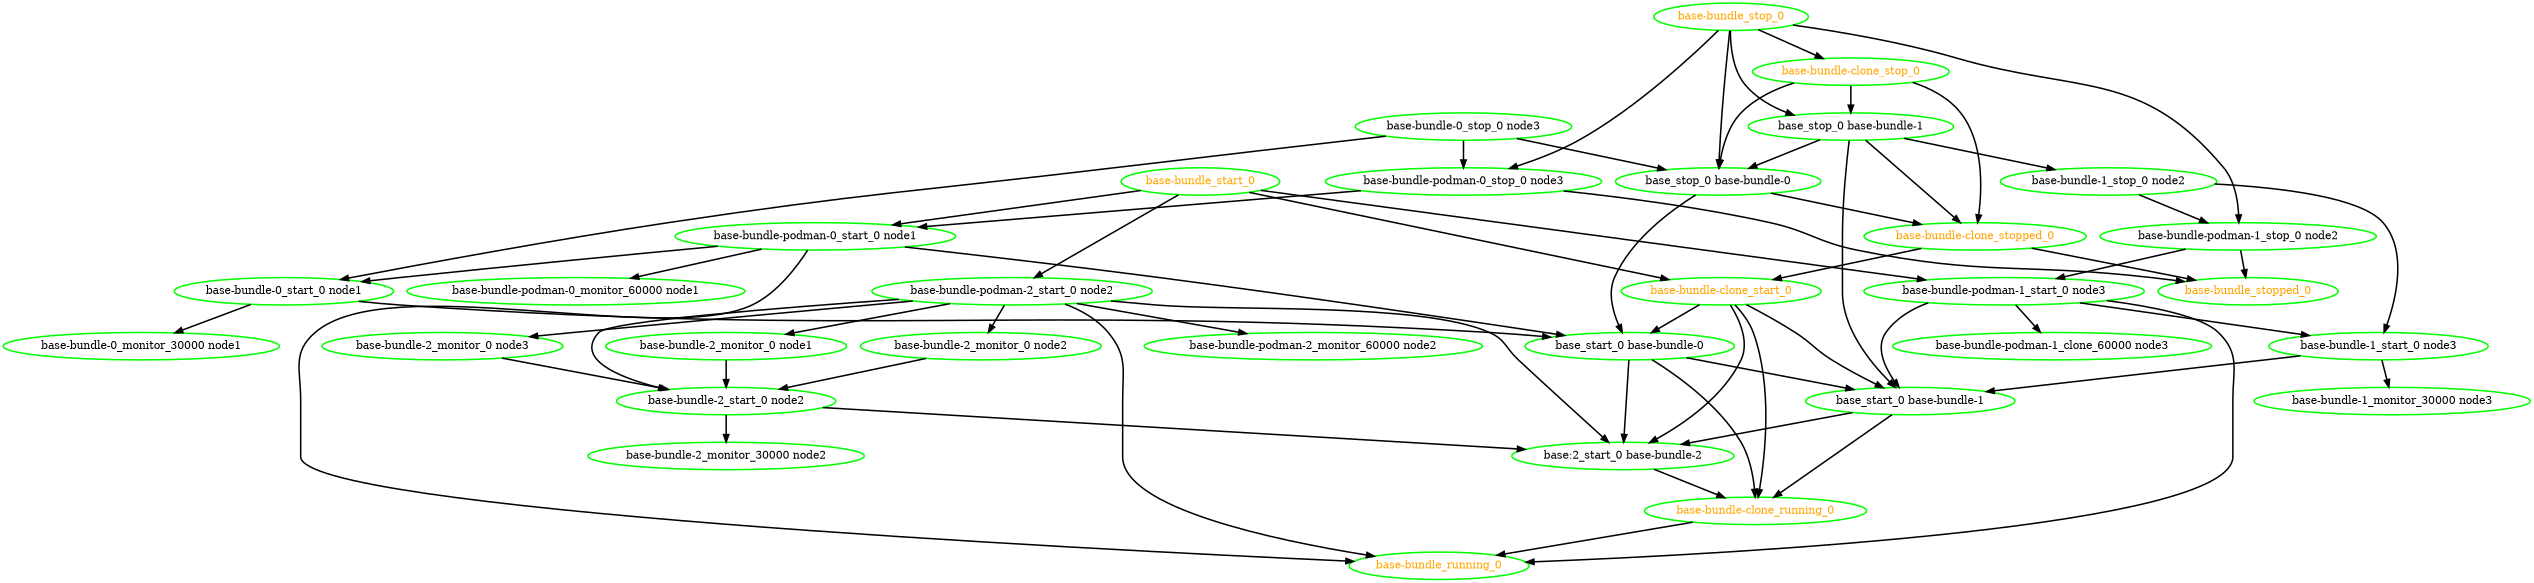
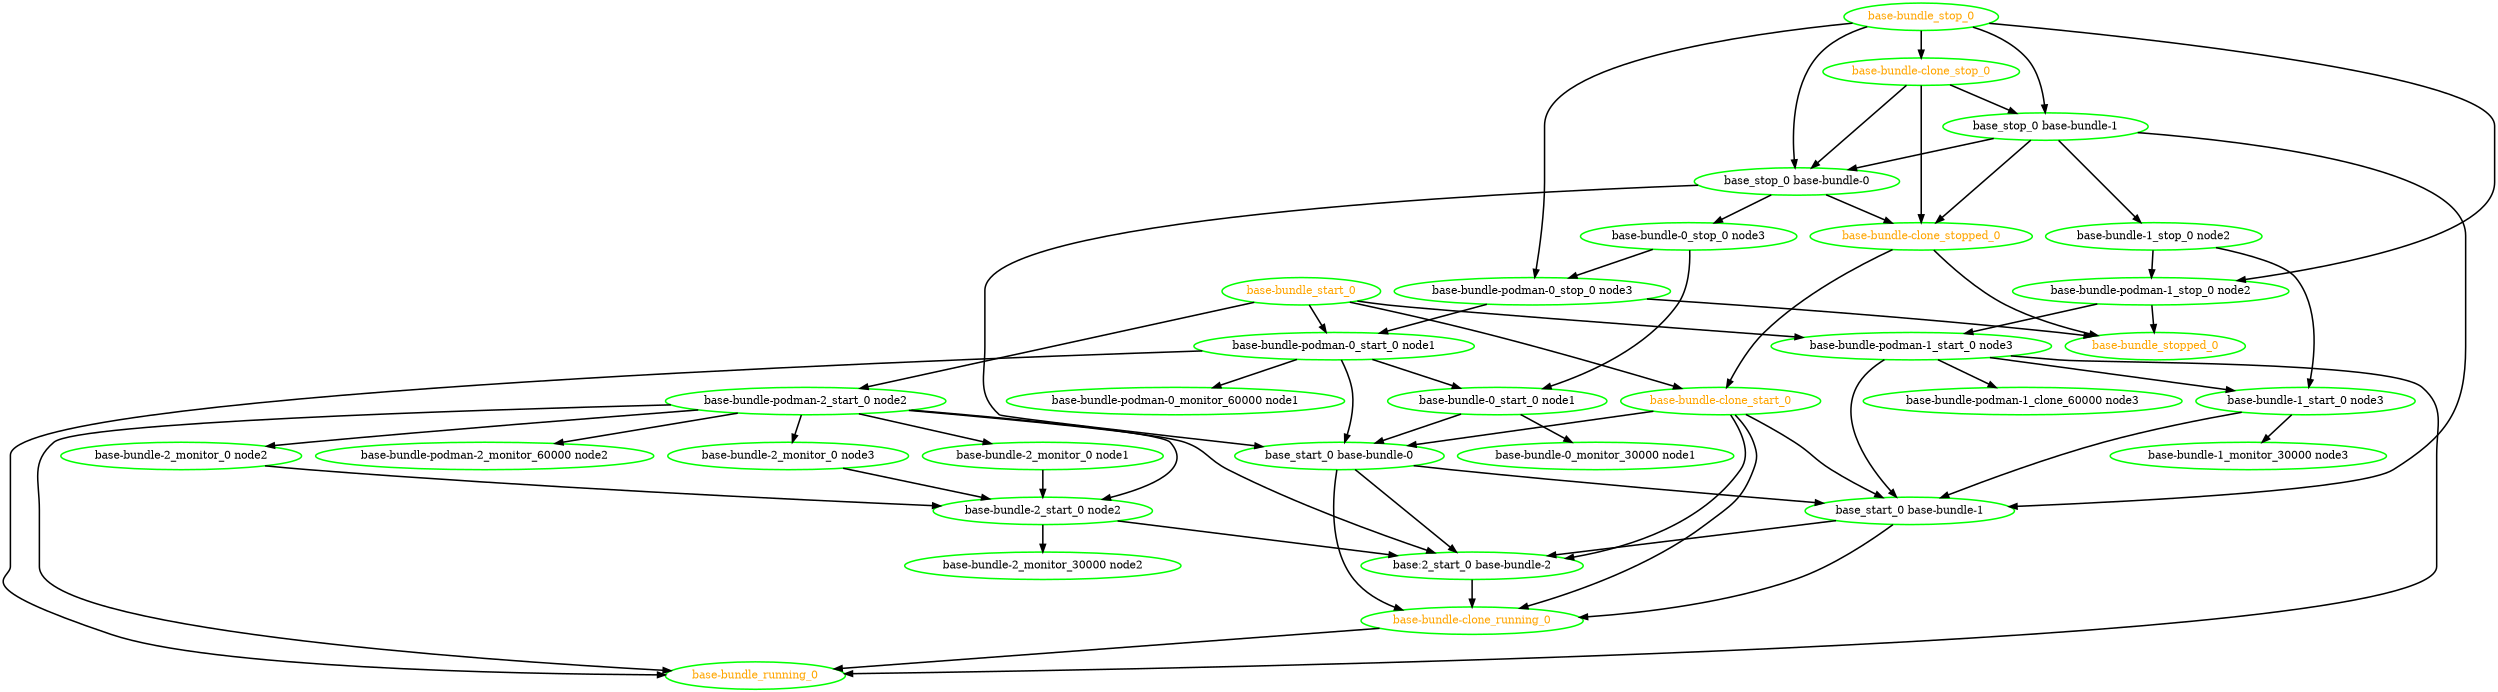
edge "base-bundle-0_stop_0 node3" -> "base_stop_0 base-bundle-0": reversed
